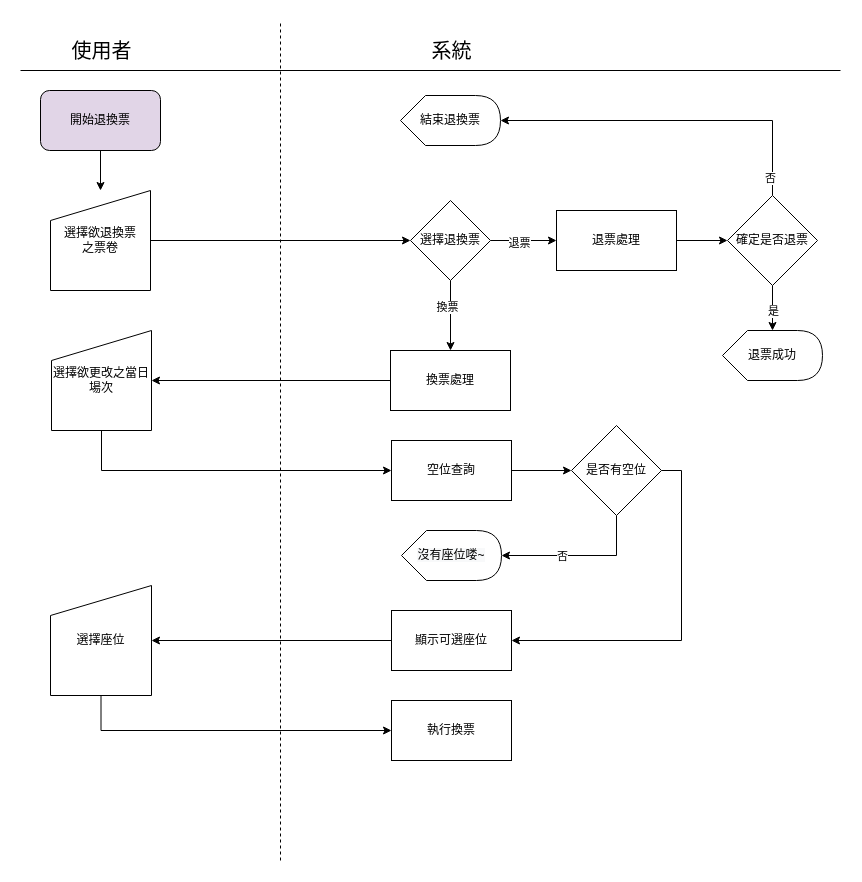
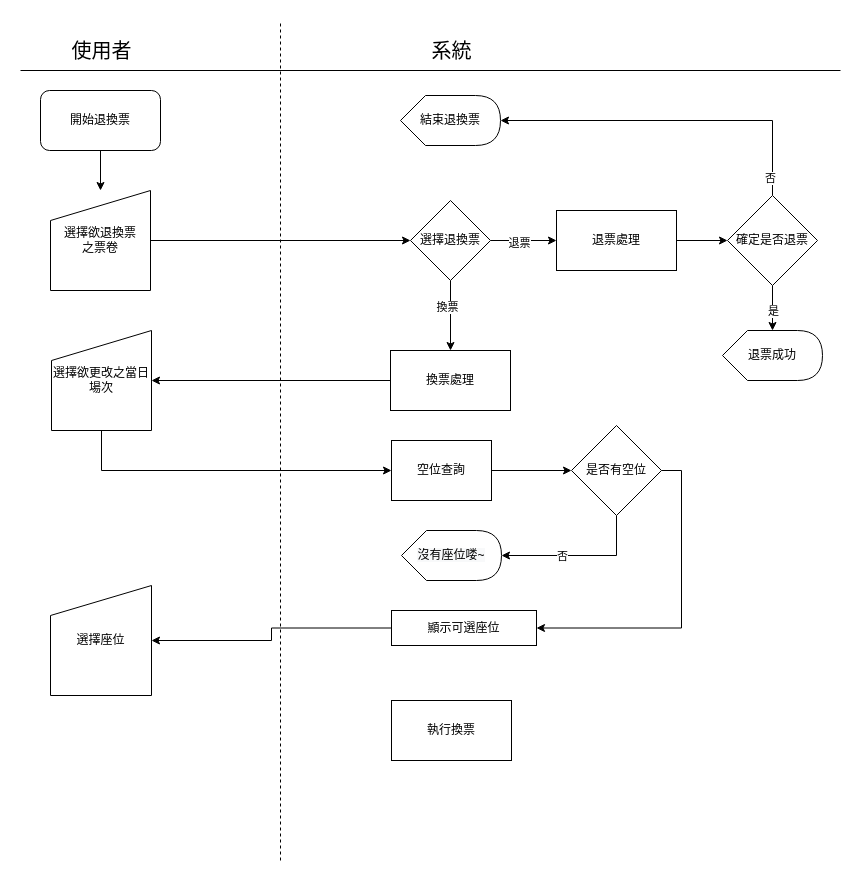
node "開始退換票": fillcolor #e1d5e7 -> #ffffff
node "空位查詢": size 120x60 -> 100x60
node "顯示可選座位": size 120x60 -> 145x35
edge "選擇座位" -> "執行換票": removed
